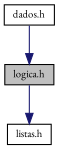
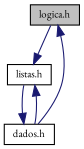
edge "listas.h" -> "dados.h": added
edge "dados.h" -> "listas.h": added
